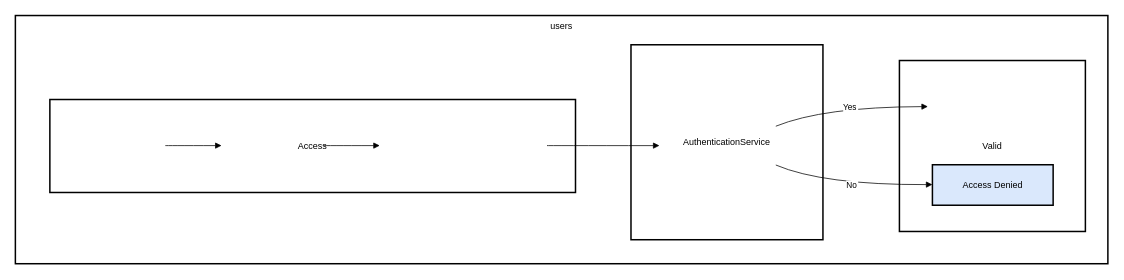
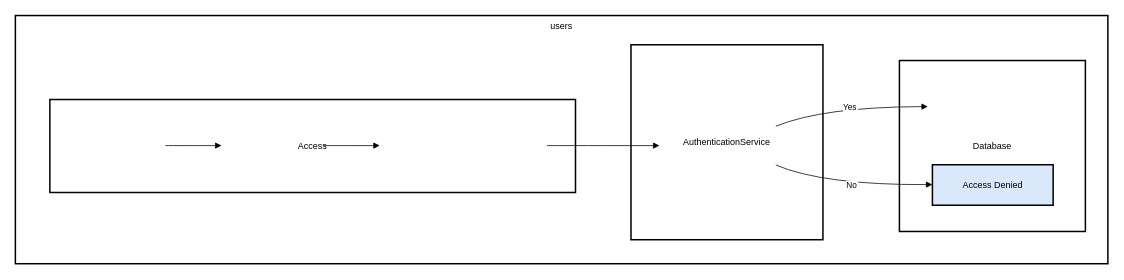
node "Valid": label "Valid" -> "Database"
